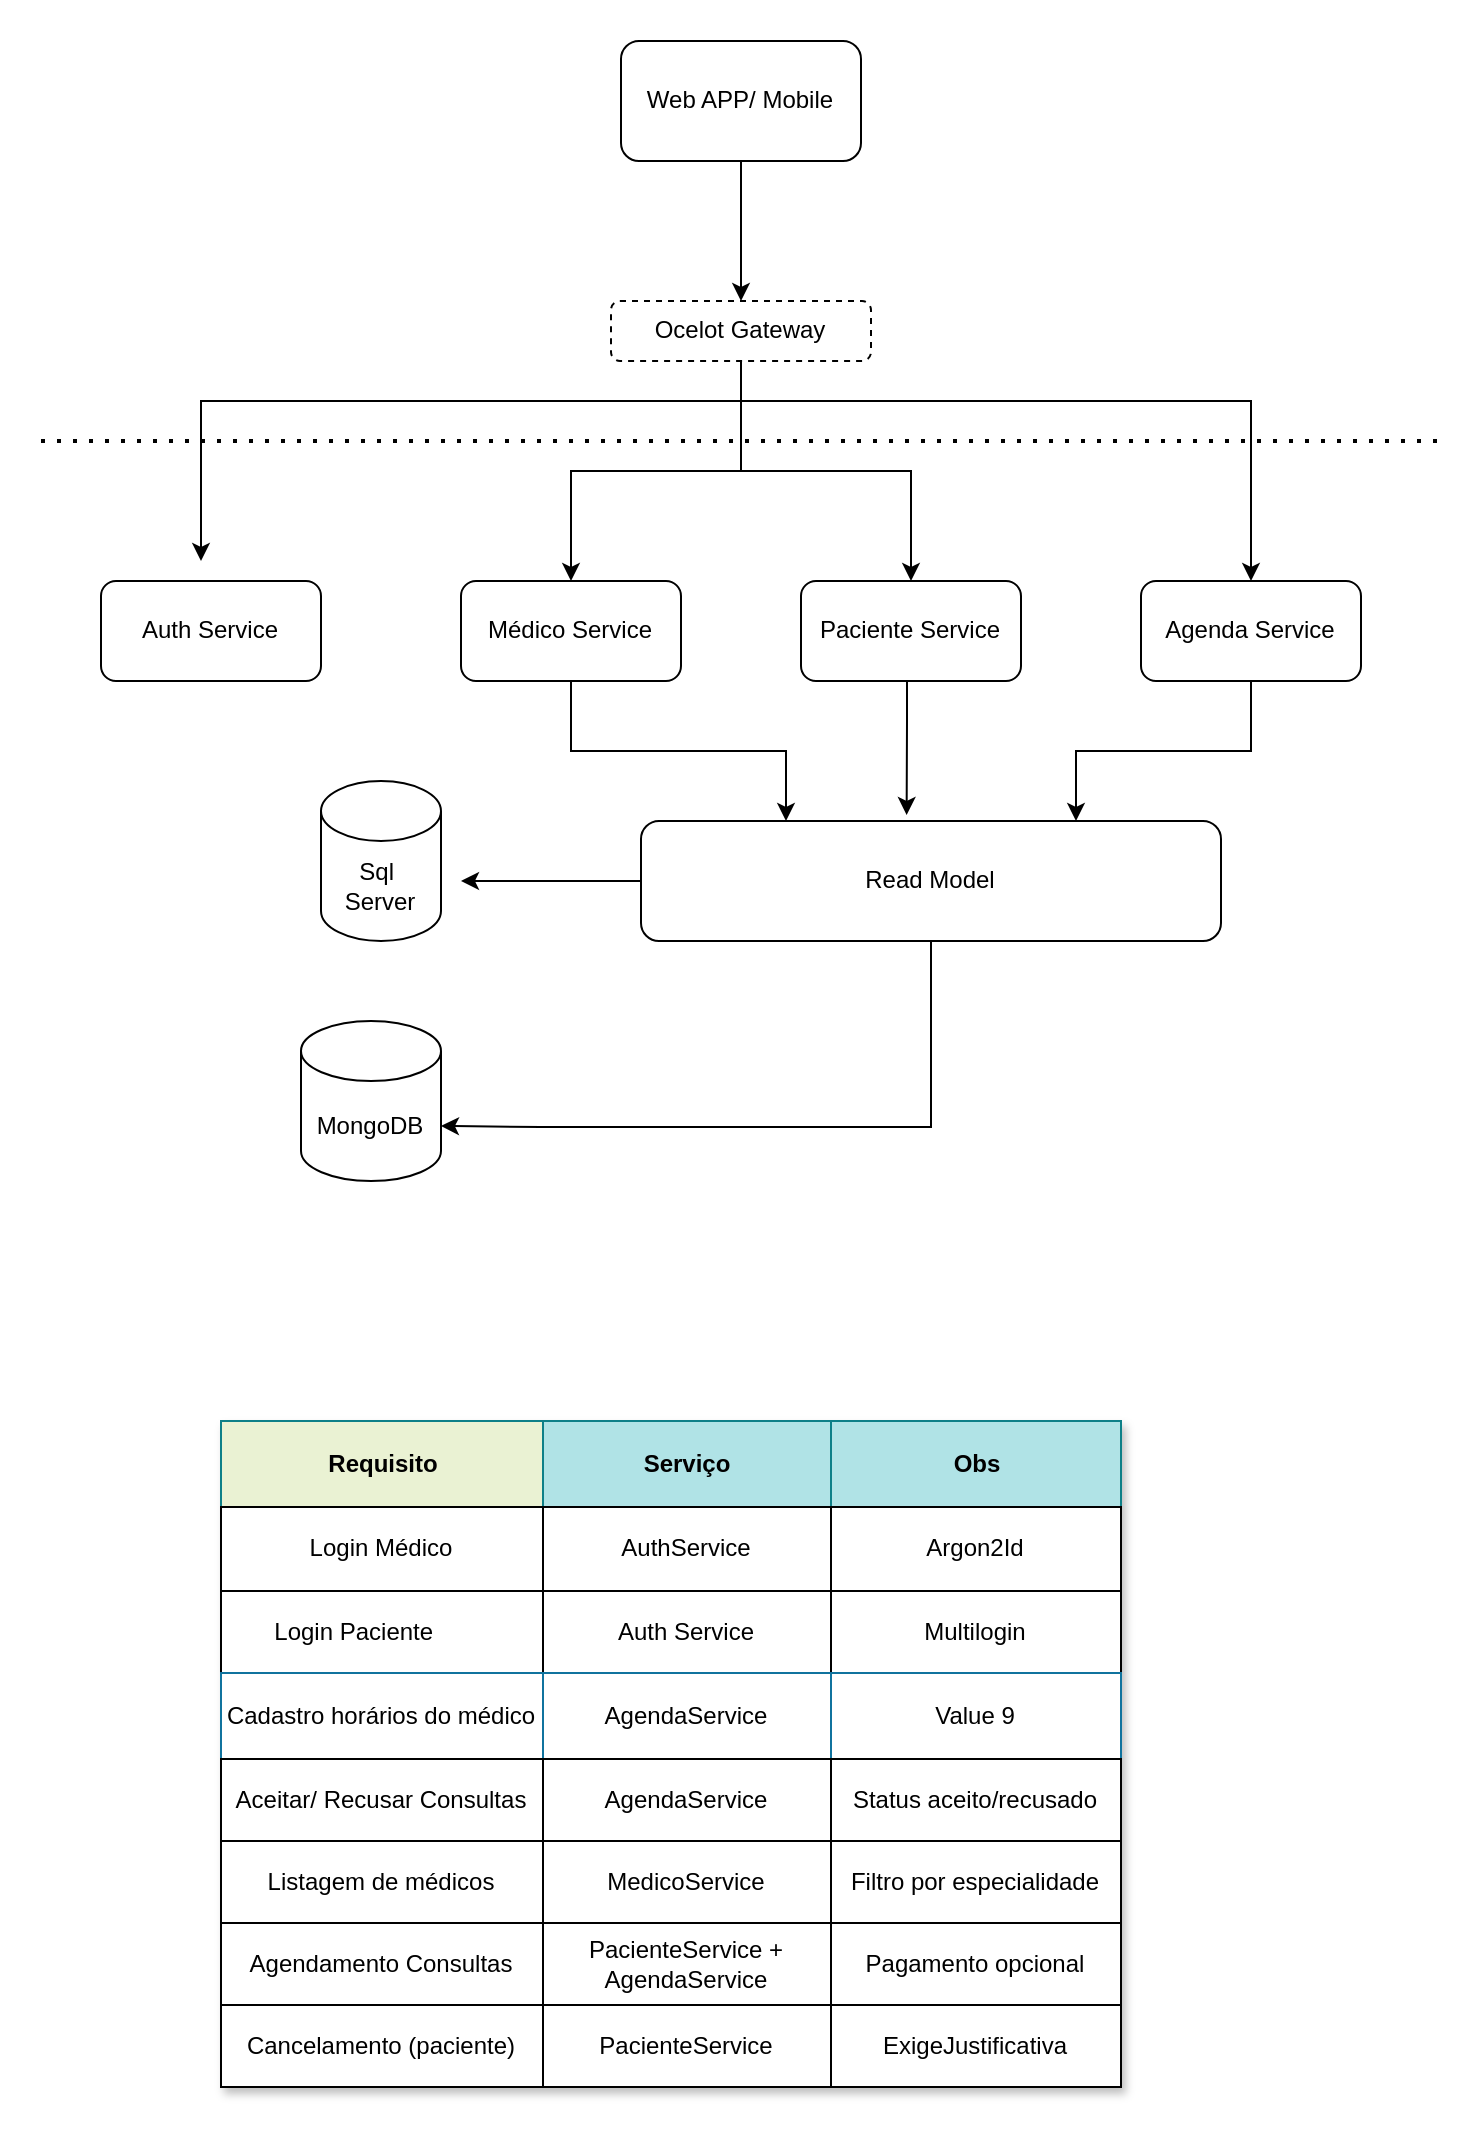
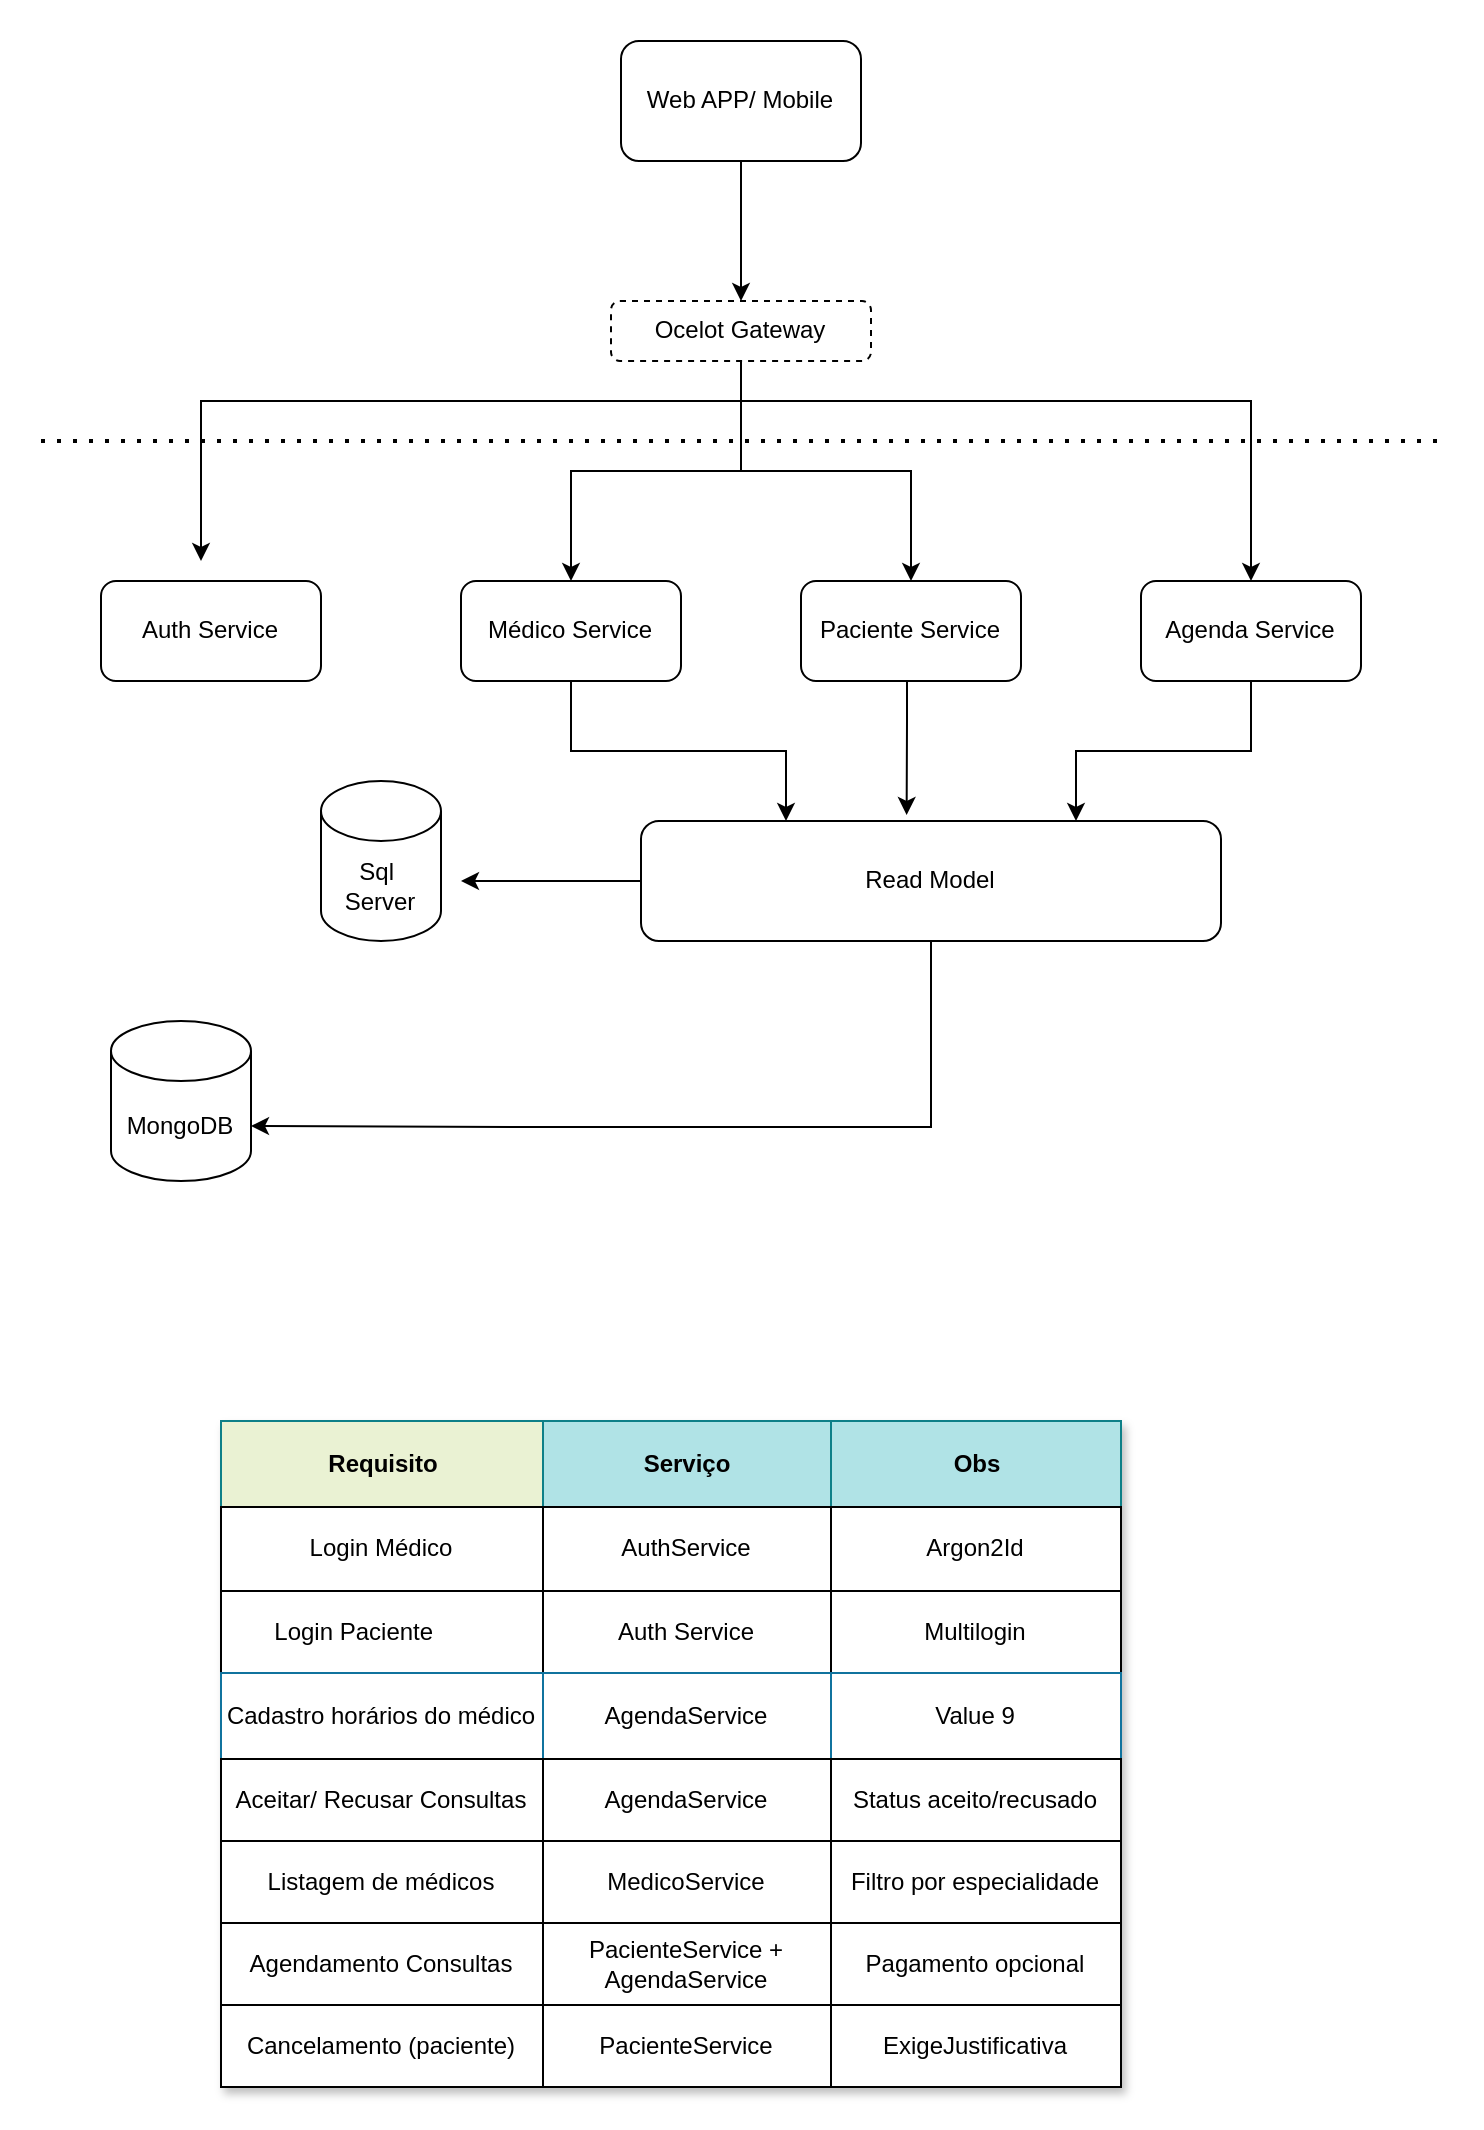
node "MongoDB": moved (371, 1101) -> (181, 1101)
